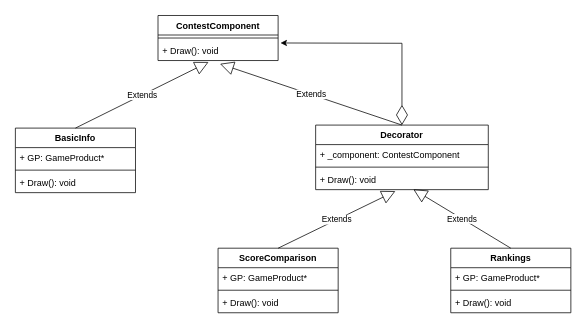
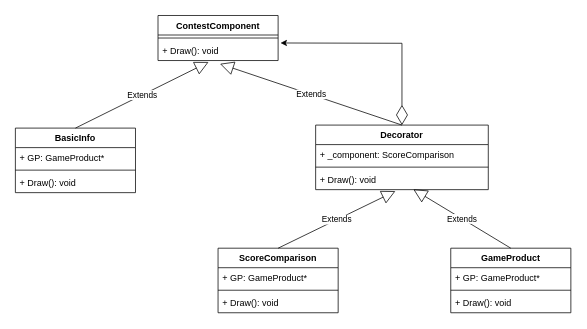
node "+ _component: ContestComponent": label "+ _component: ContestComponent" -> "+ _component: ScoreComparison"
node "Rankings": label "Rankings" -> "GameProduct"
